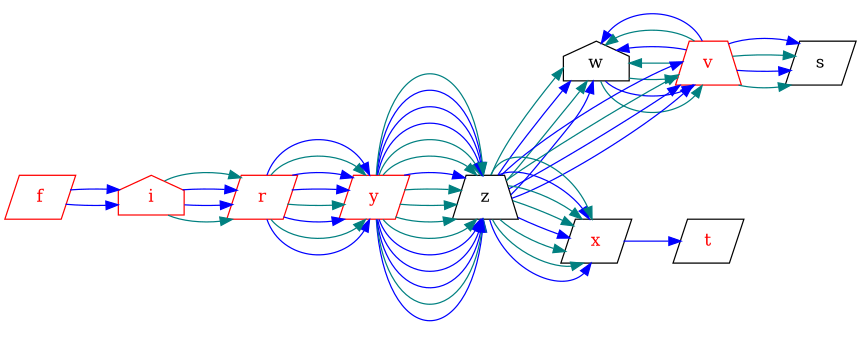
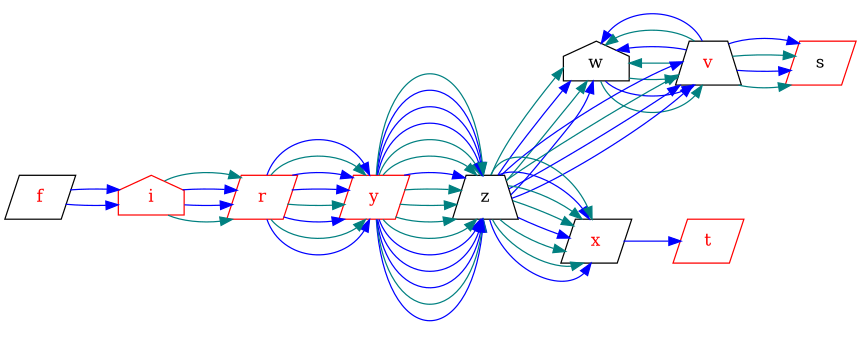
node "v": color red -> black
node "s": color black -> red
node "f": color red -> black
node "t": color black -> red
